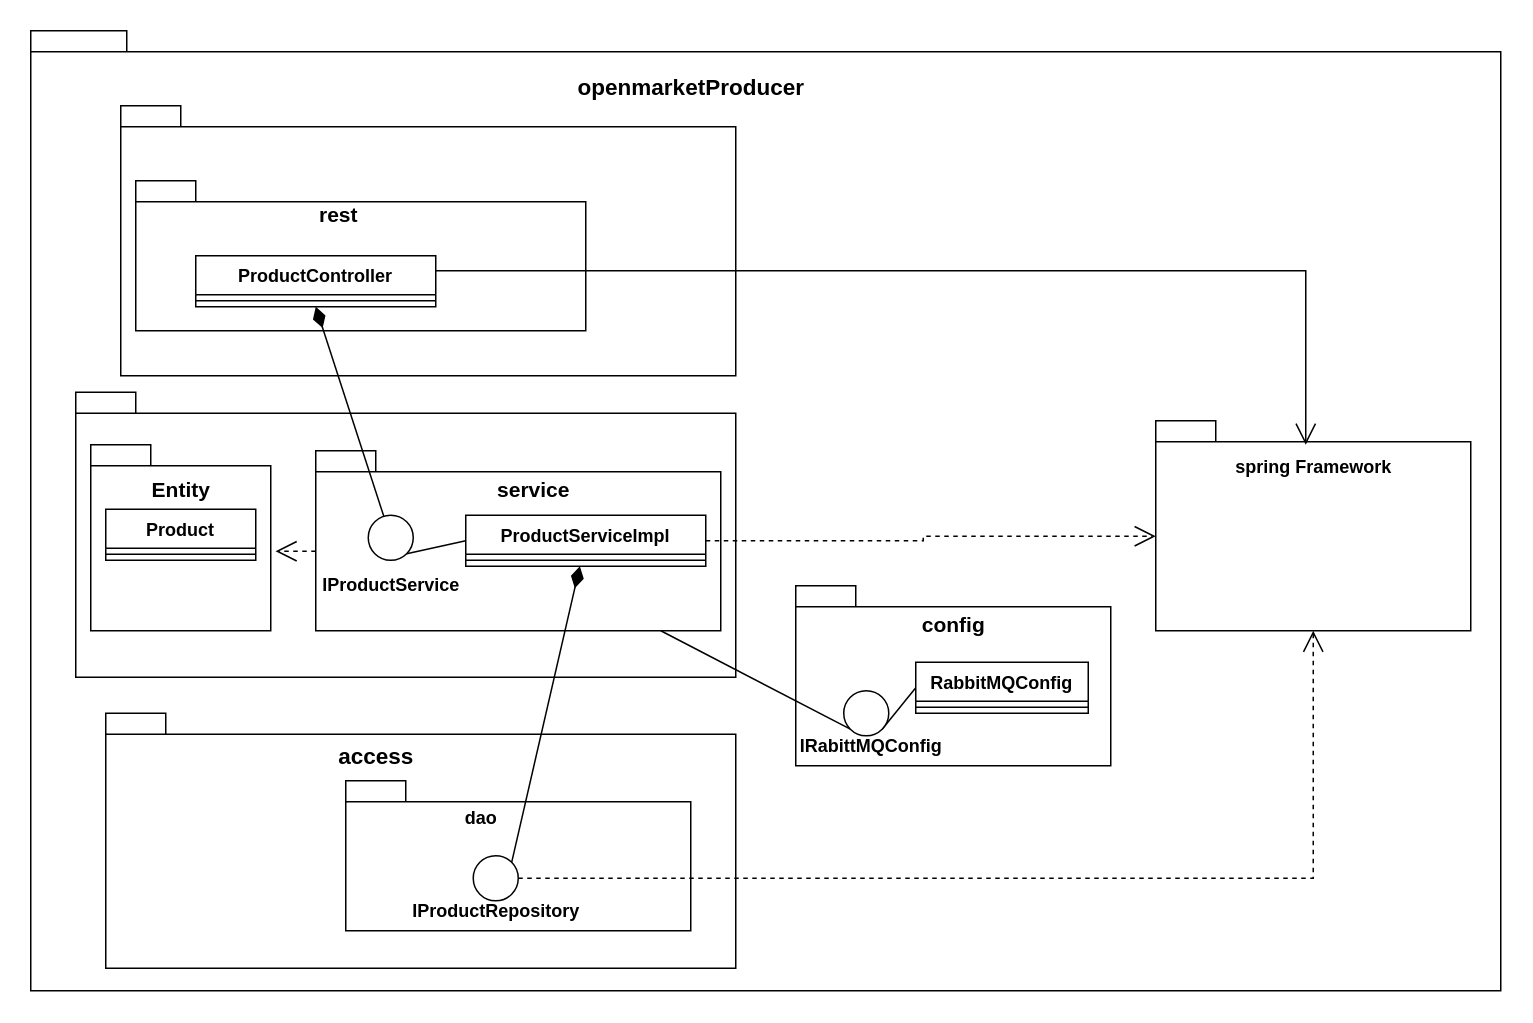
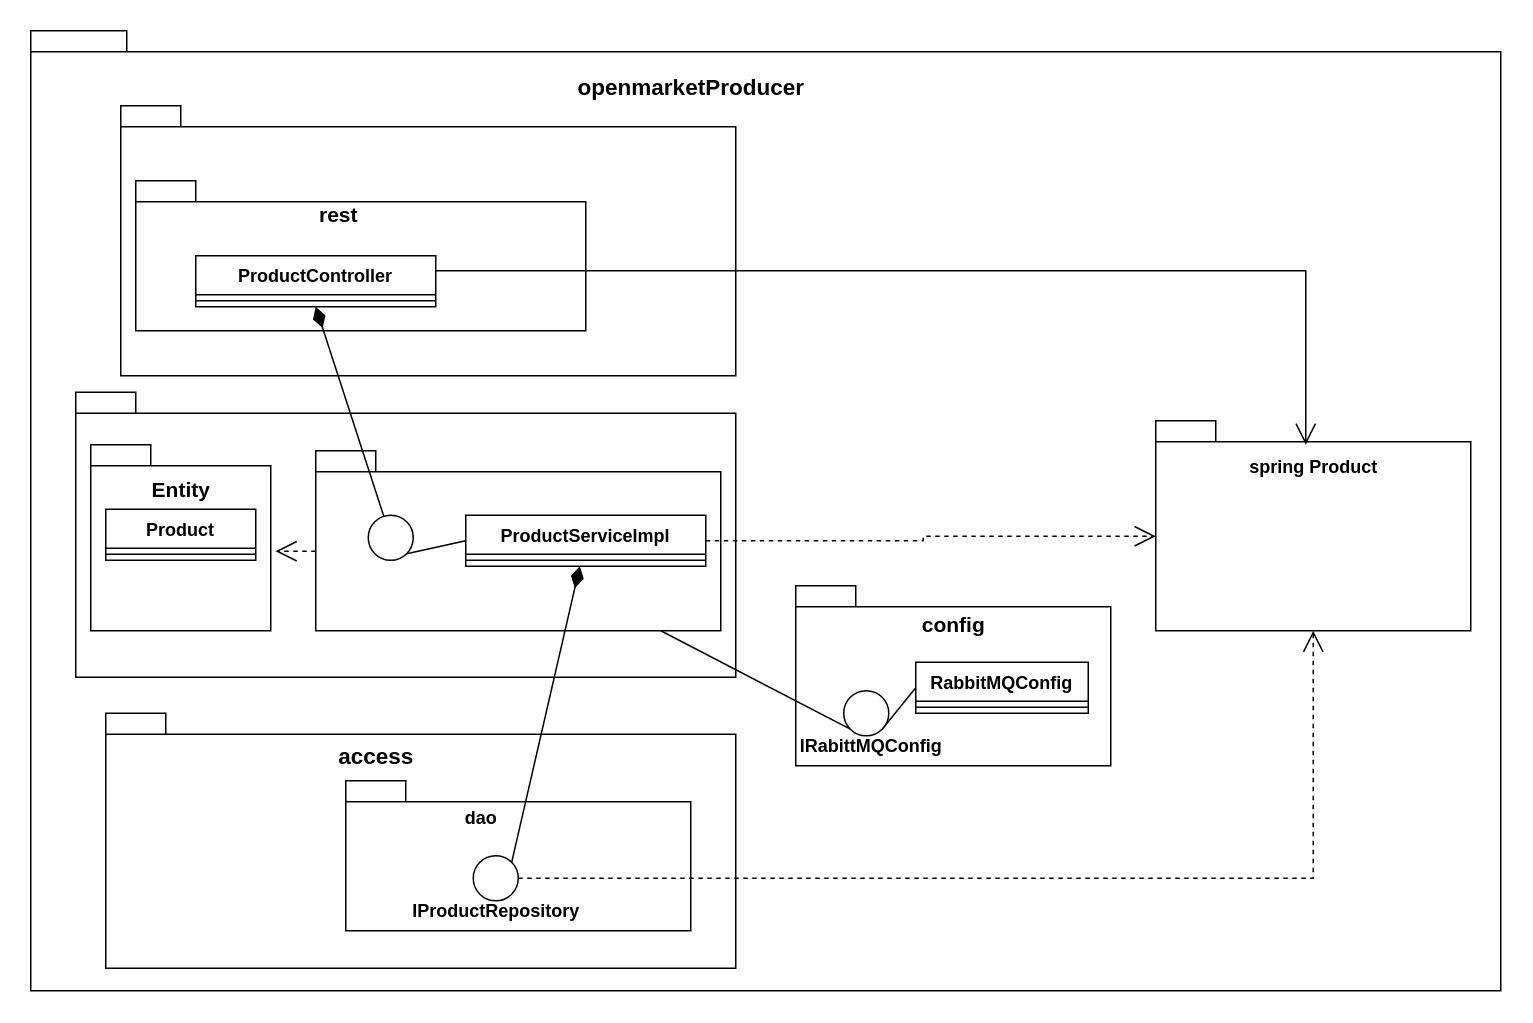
node "spring Framework": label "spring Framework" -> "spring Product"
node "service": removed
node "IProductService": removed
